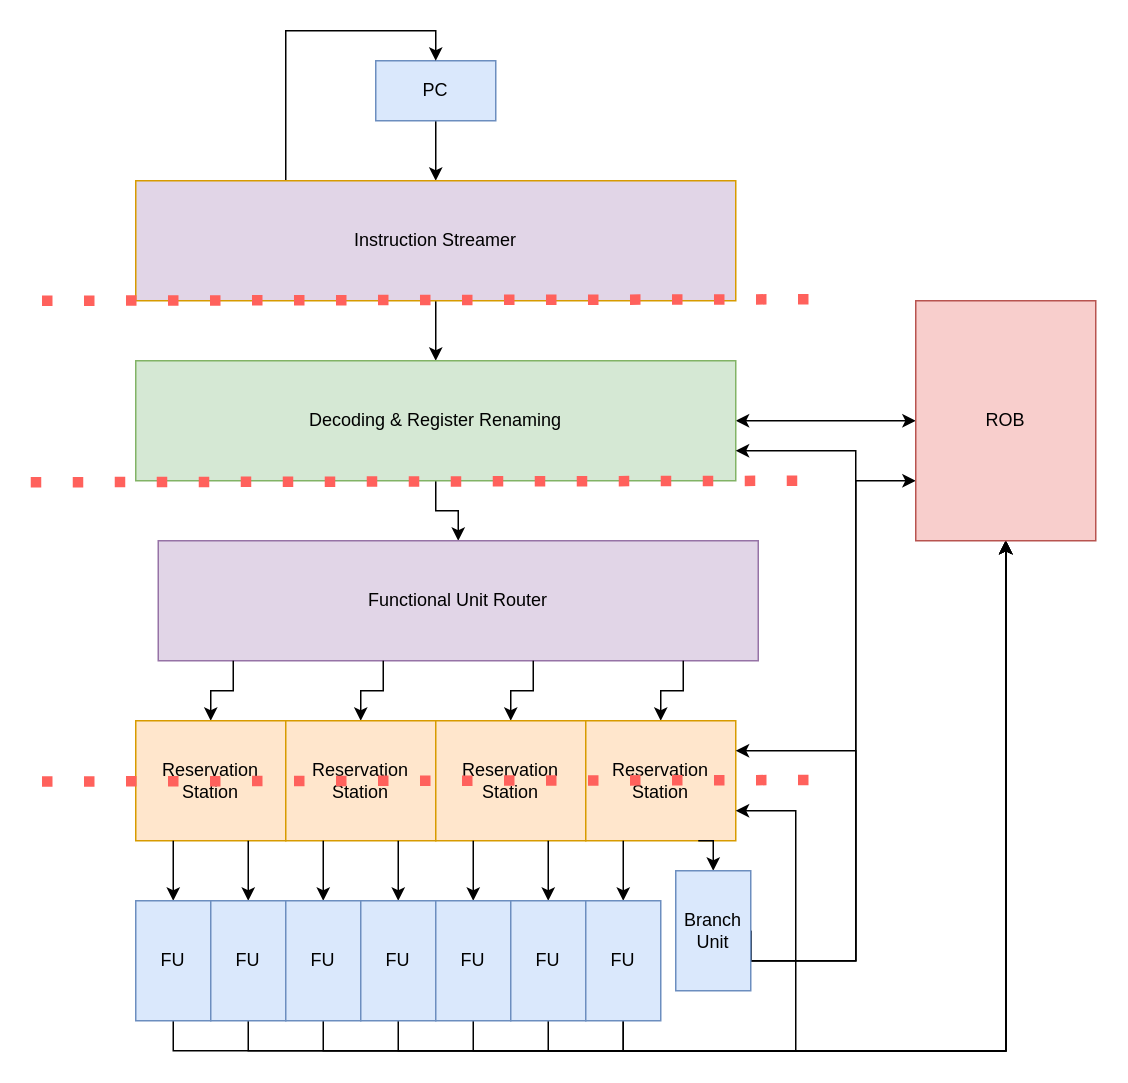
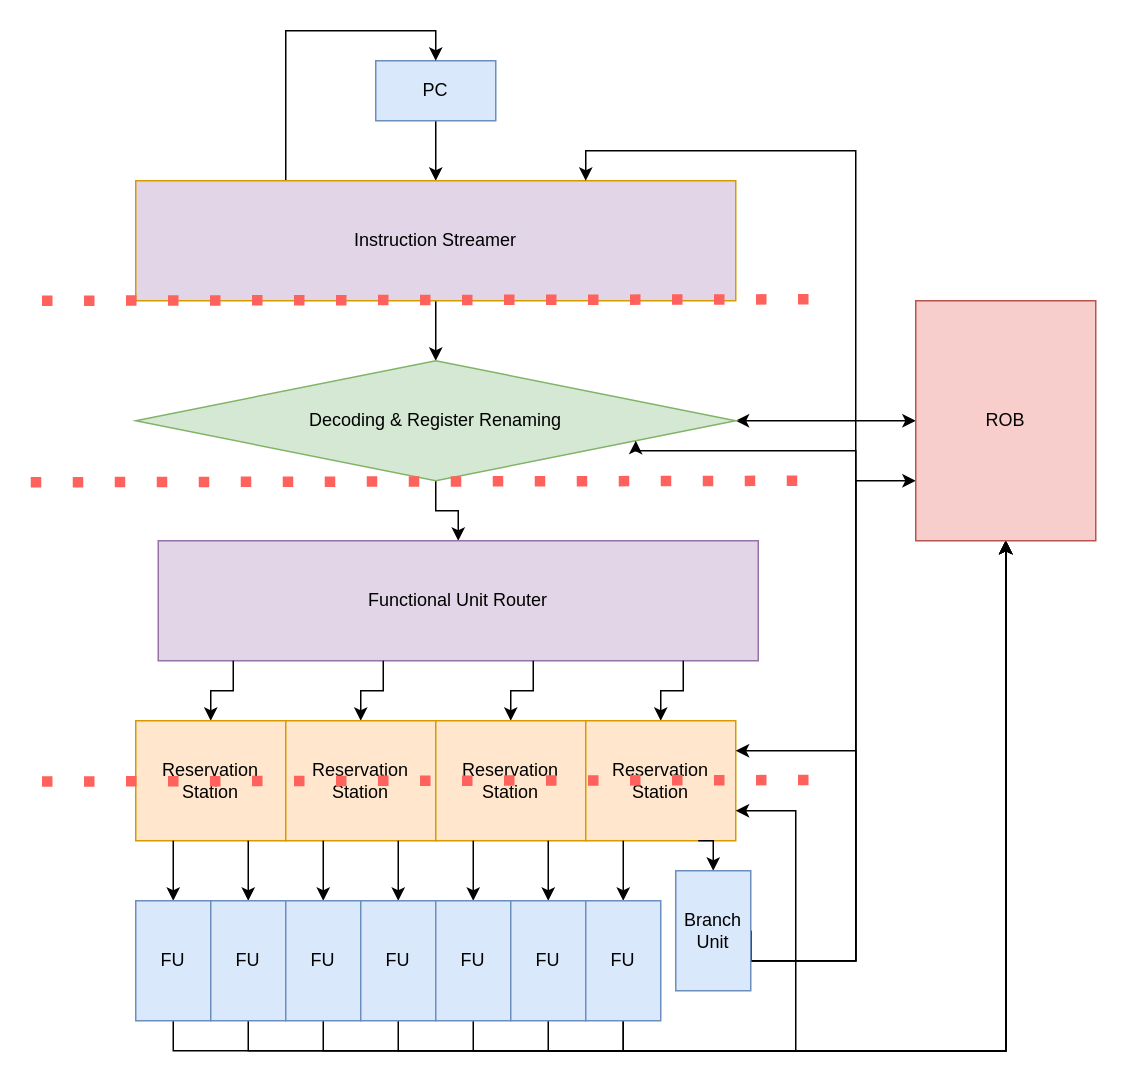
edge "Branch Unit" -> "Instruction Streamer": added
node "Decoding & Register Renaming": shape rectangle -> diamond
